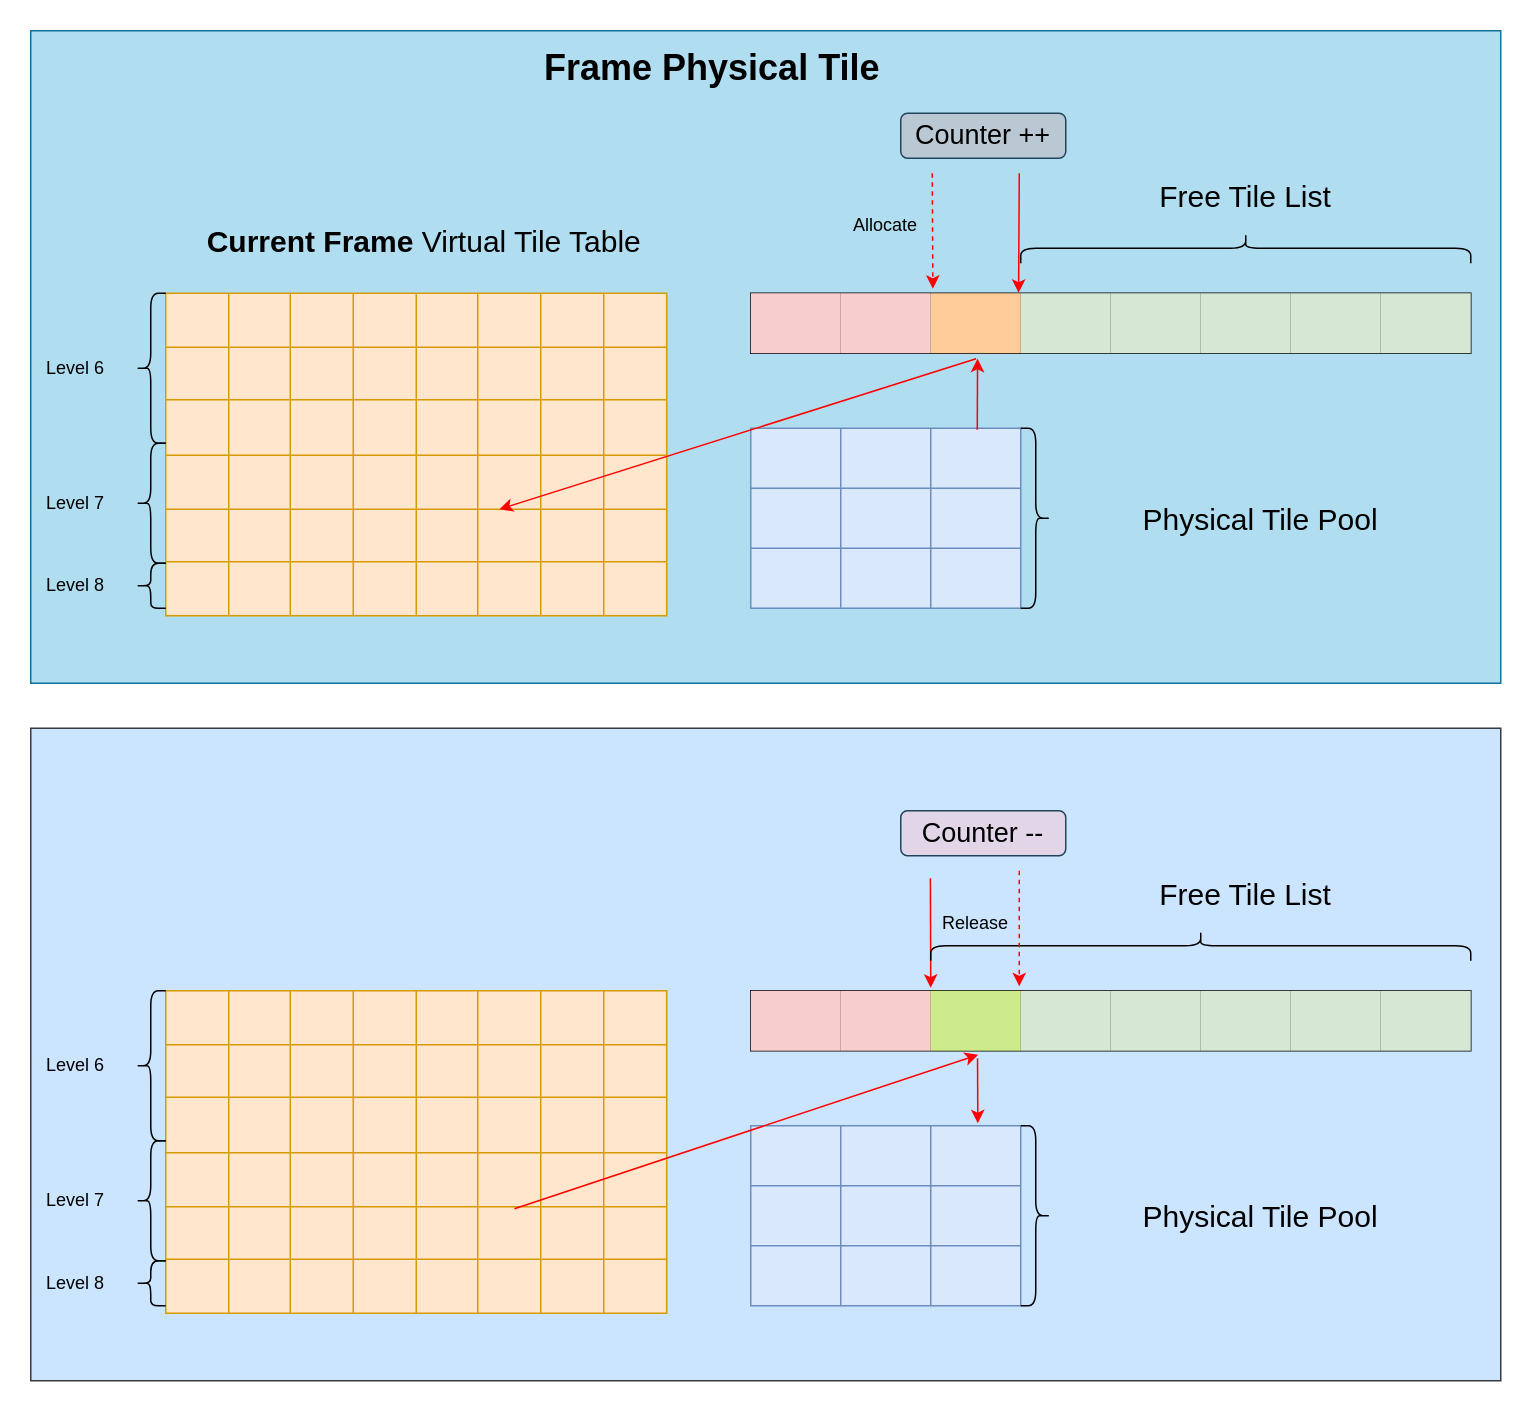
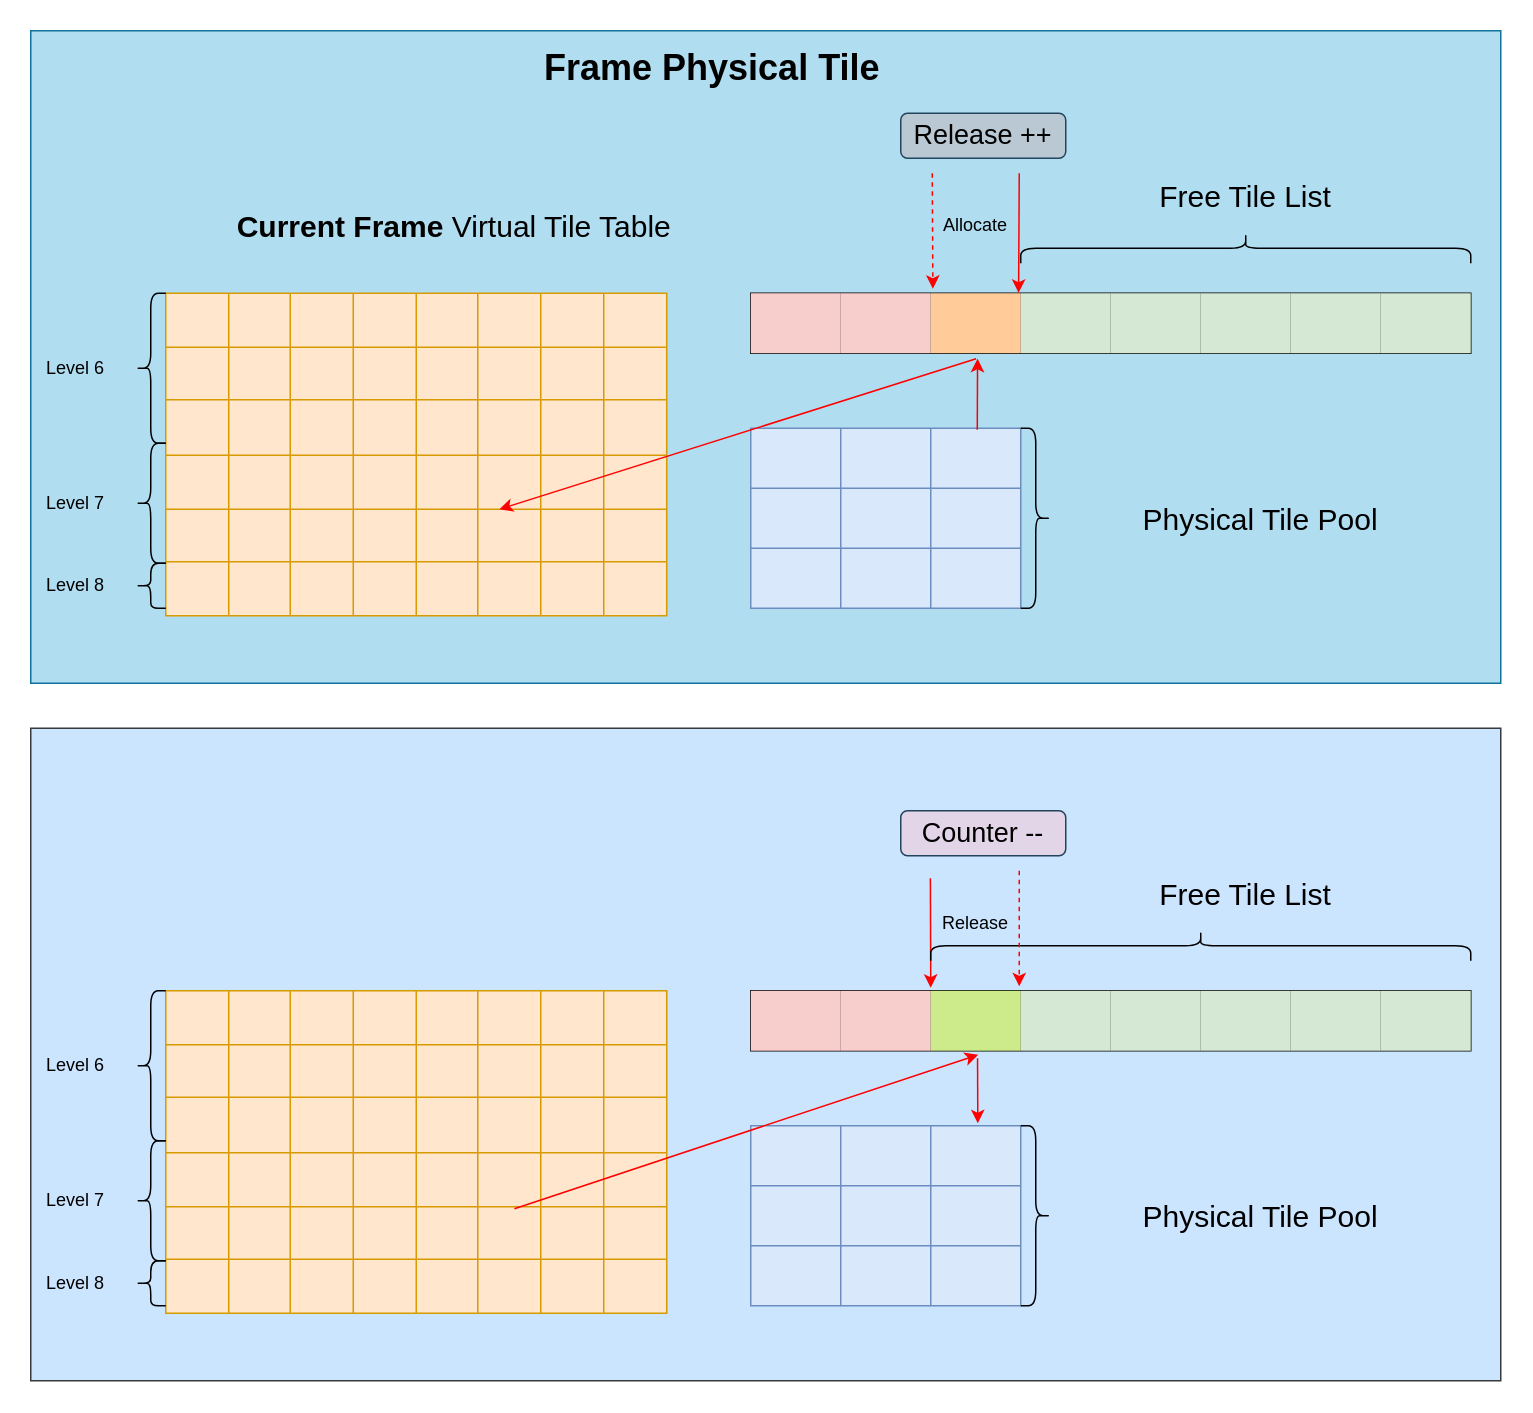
node "Counter ++": label "Counter ++" -> "Release ++"
node "Allocate": moved (886, 226) -> (976, 226)
node "Current Frame Virtual Tile Table": moved (425, 241) -> (455, 226)
